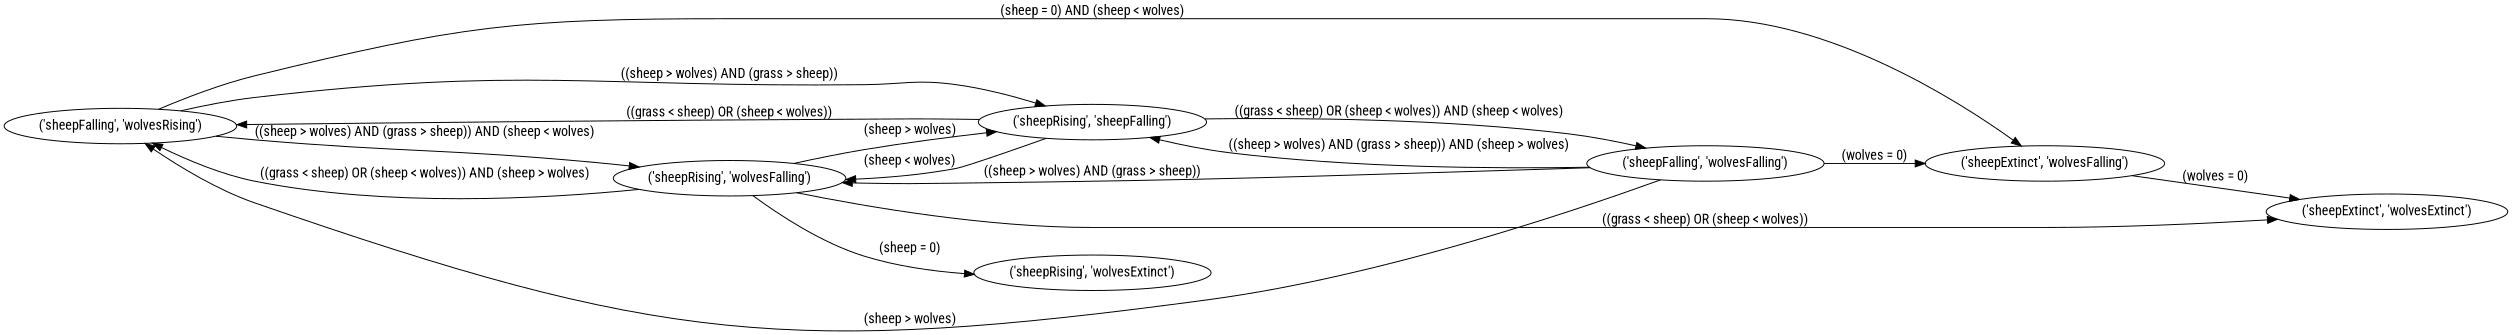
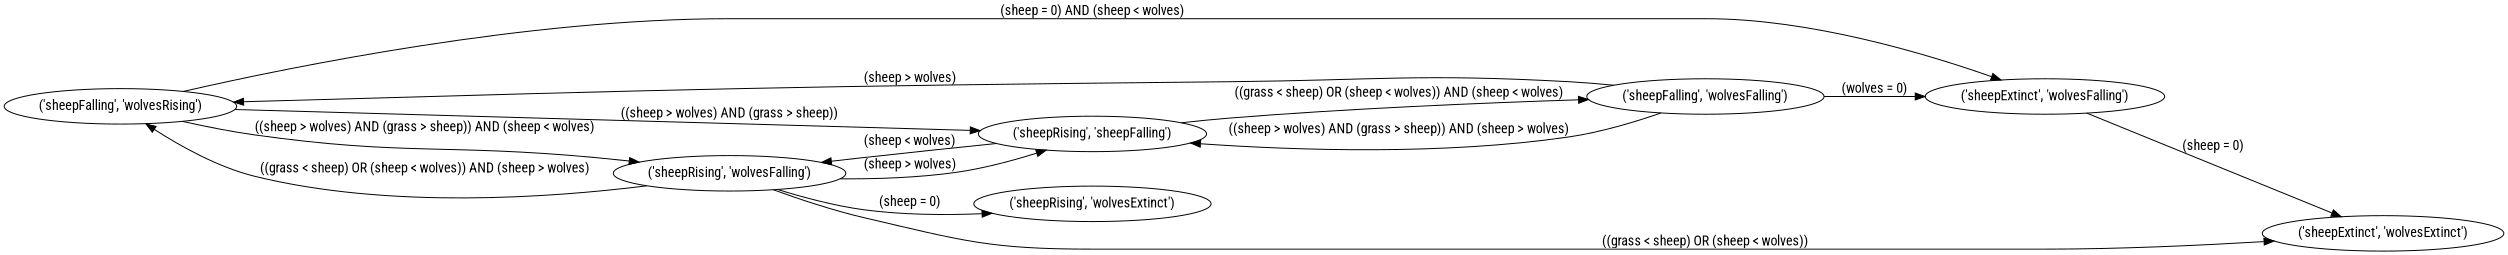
edge "('sheepRising', 'sheepFalling')" -> "('sheepFalling', 'wolvesRising')": removed, label "((grass < sheep) OR (sheep < wolves))"
edge "('sheepExtinct', 'wolvesFalling')" -> "('sheepExtinct', 'wolvesExtinct')": label "(wolves = 0)" -> "(sheep = 0)"
edge "('sheepFalling', 'wolvesFalling')" -> "('sheepRising', 'wolvesFalling')": removed, label "((sheep > wolves) AND (grass > sheep))"
